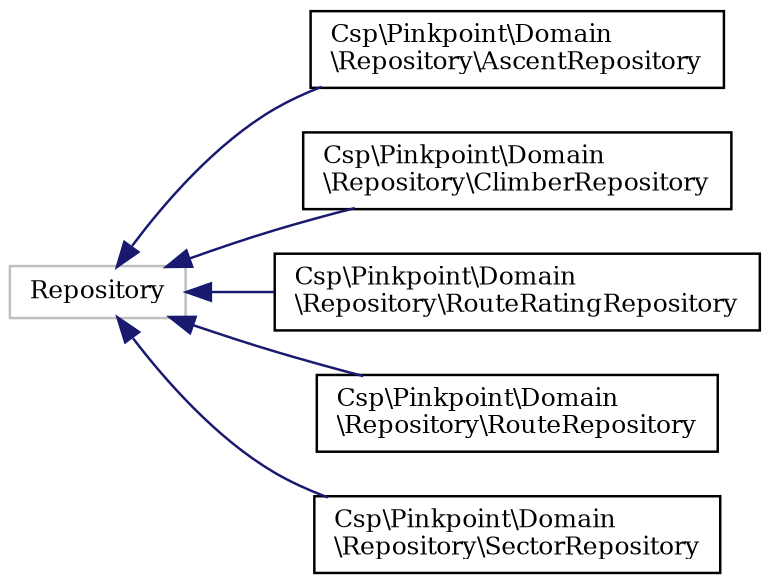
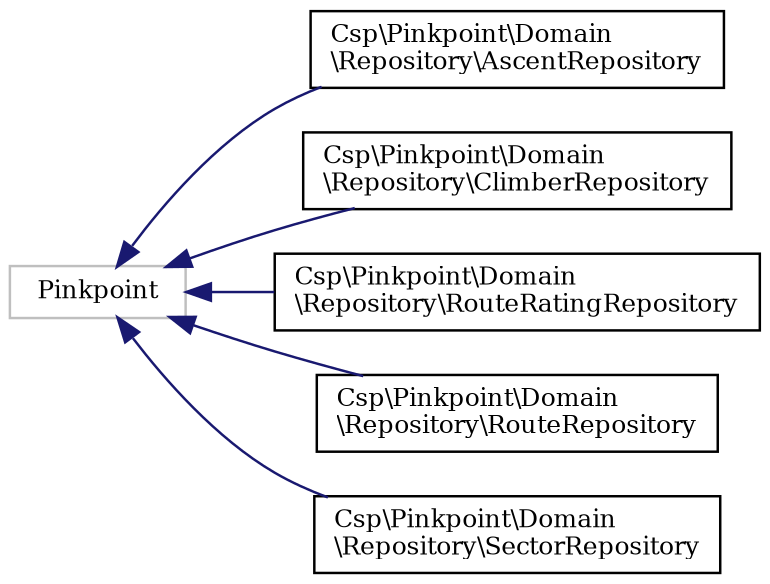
node "Repository": label "Repository" -> "Pinkpoint"
